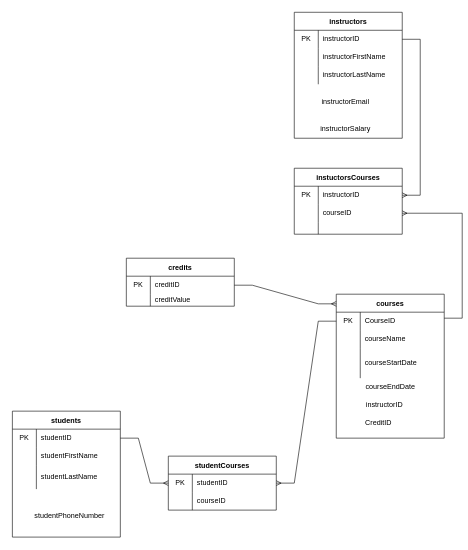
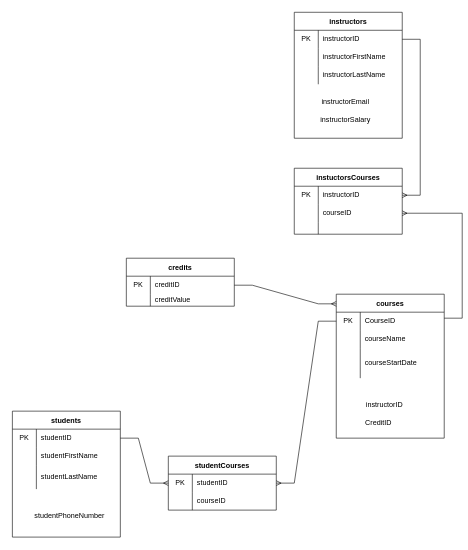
node "instructorSalary": moved (345, 129) -> (345, 120)
node "courseEndDate": removed
